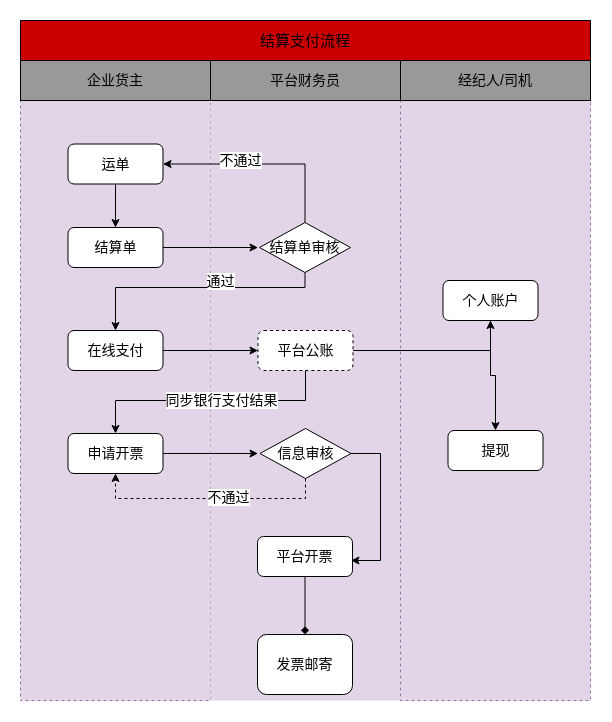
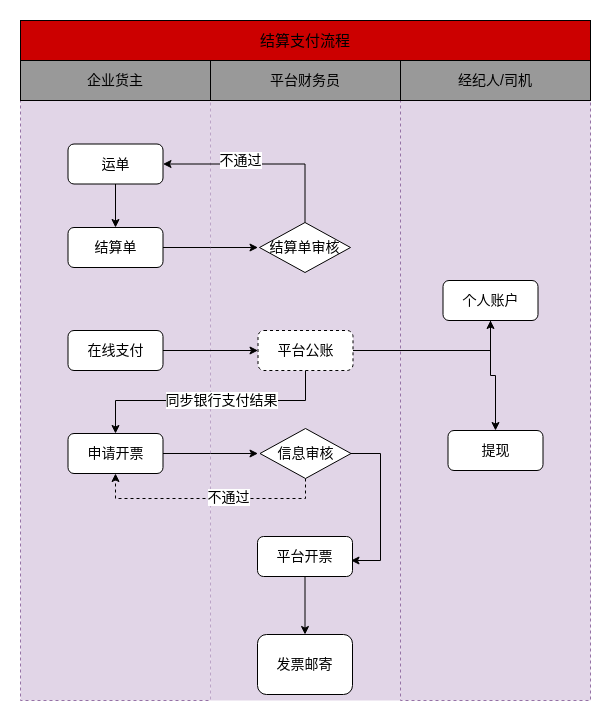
edge "结算单审核" -> "在线支付": removed, label "通过"
edge "平台开票" -> "发票邮寄": arrowhead diamond -> classic
